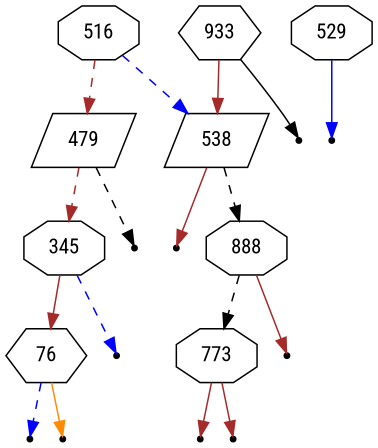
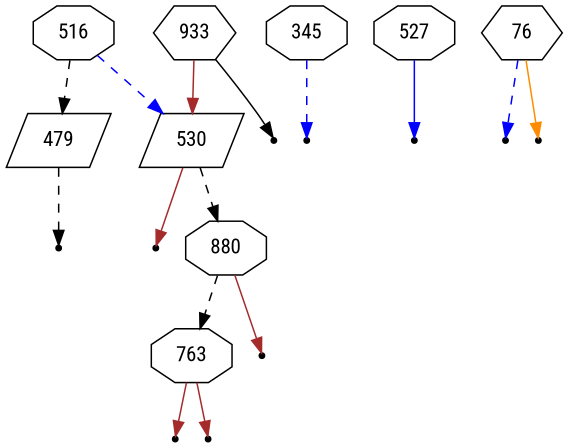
node "529": label "529" -> "527"
edge "516" -> "479": color brown -> black
node "538": label "538" -> "530"
edge "479" -> "345": removed
node "888": label "888" -> "880"
edge "345" -> "76": removed
node "773": label "773" -> "763"
